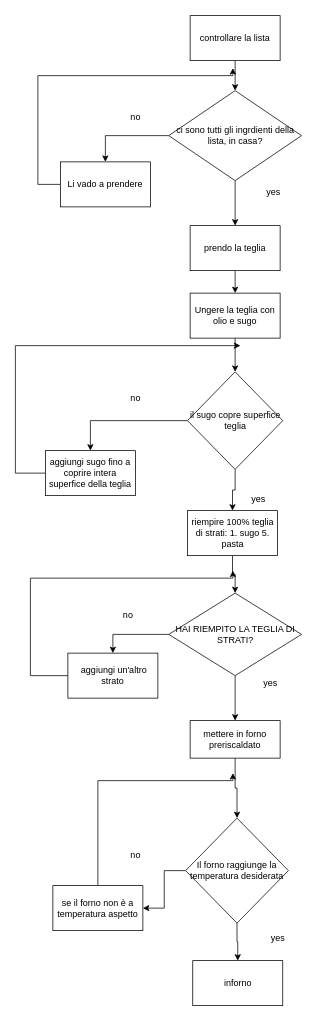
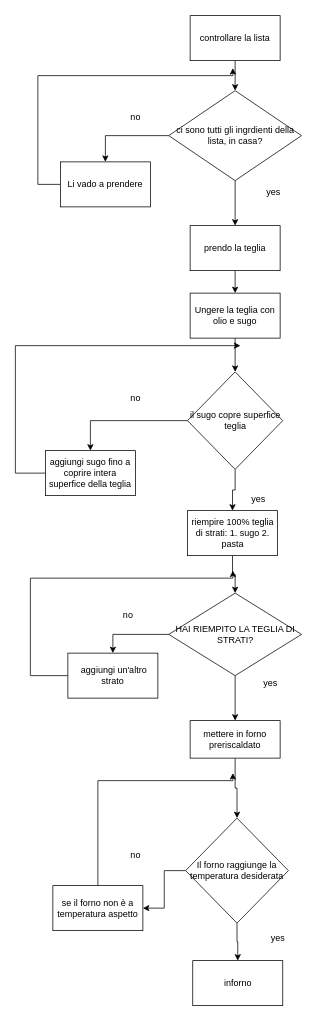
node "riempire 100% teglia di strati: 1. sugo 5. pasta": label "riempire 100% teglia di strati: 1. sugo 5. pasta" -> "riempire 100% teglia di strati: 1. sugo 2. pasta"
